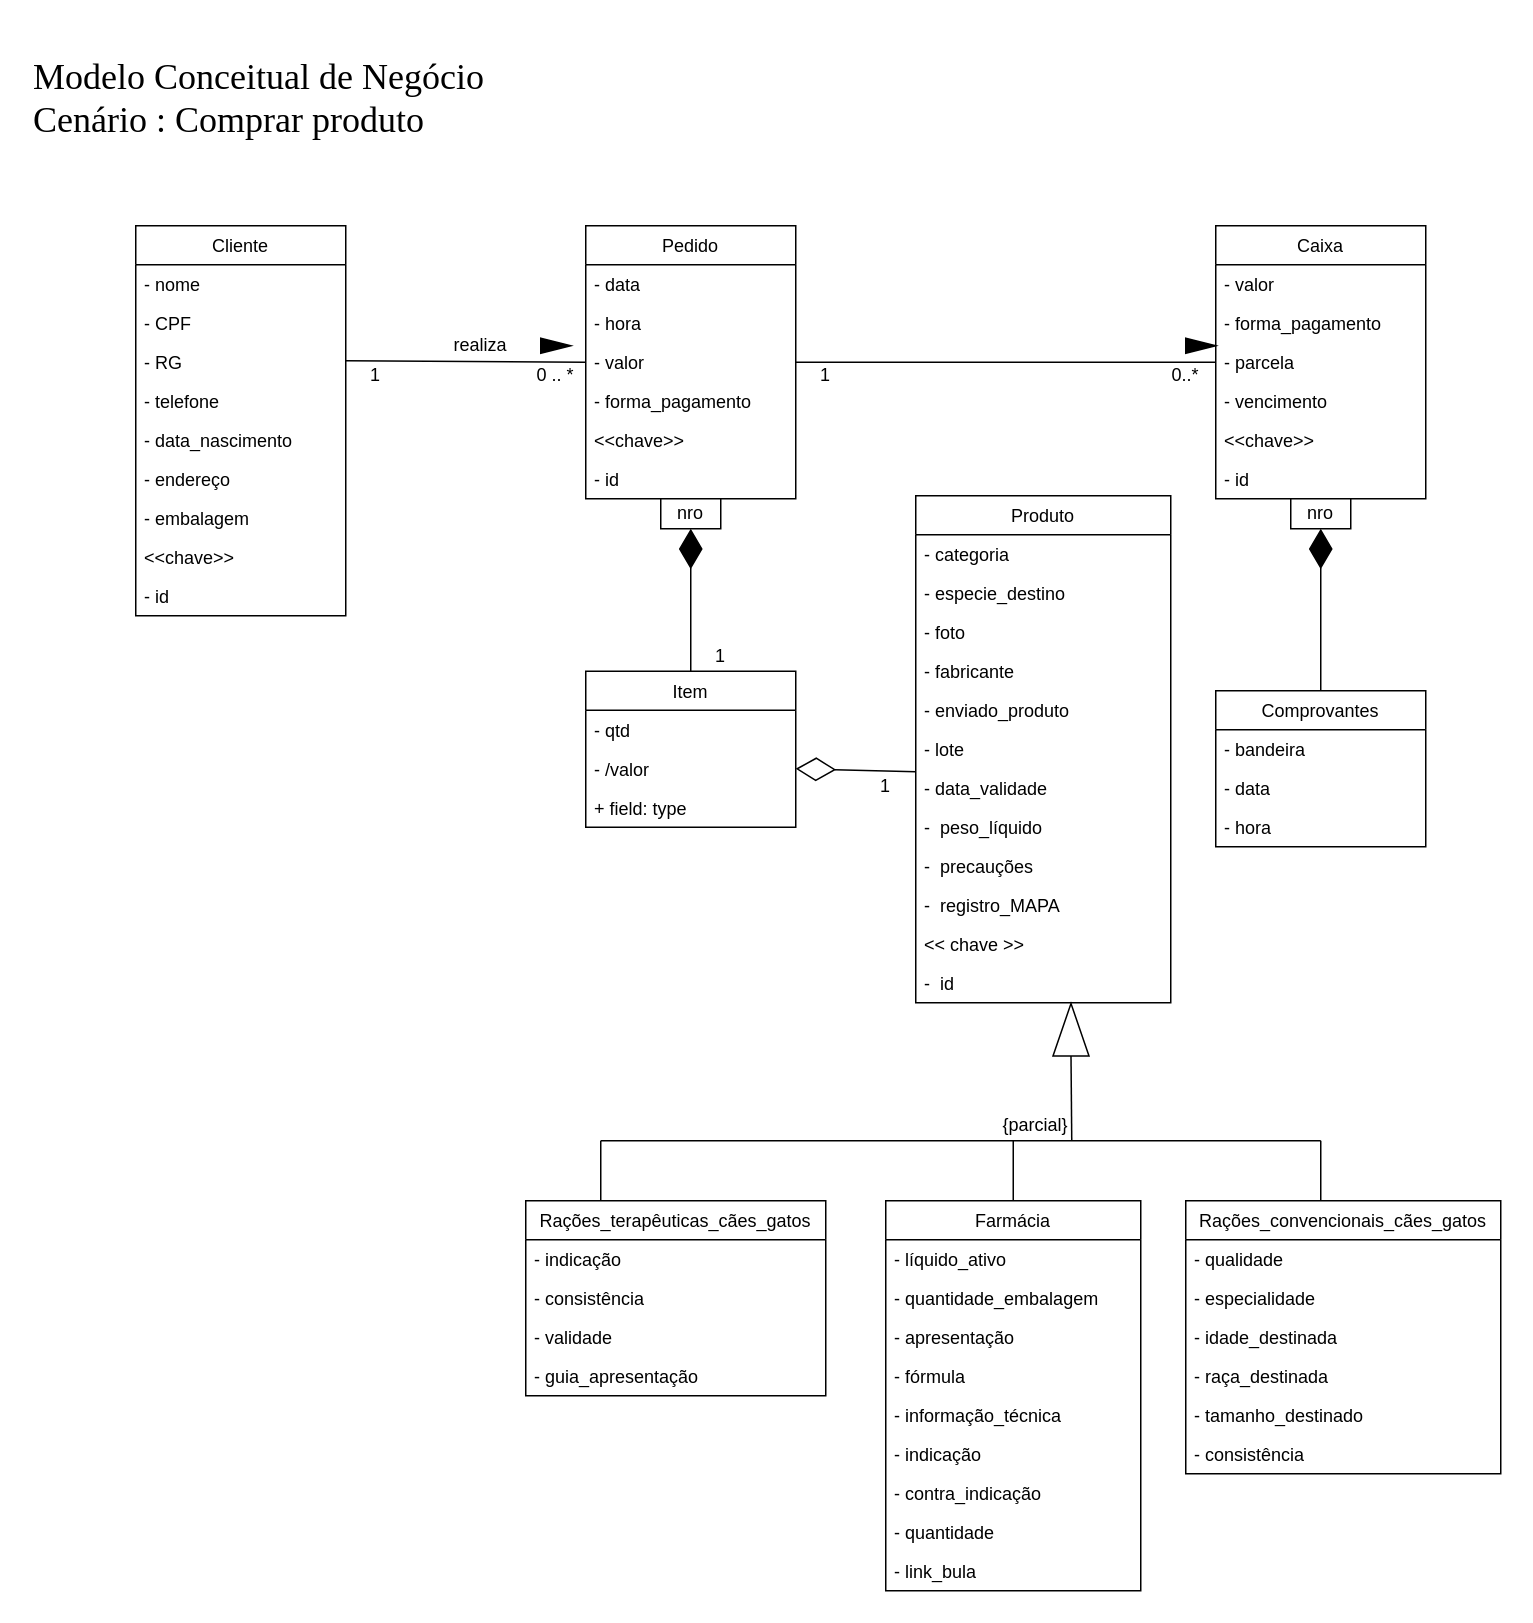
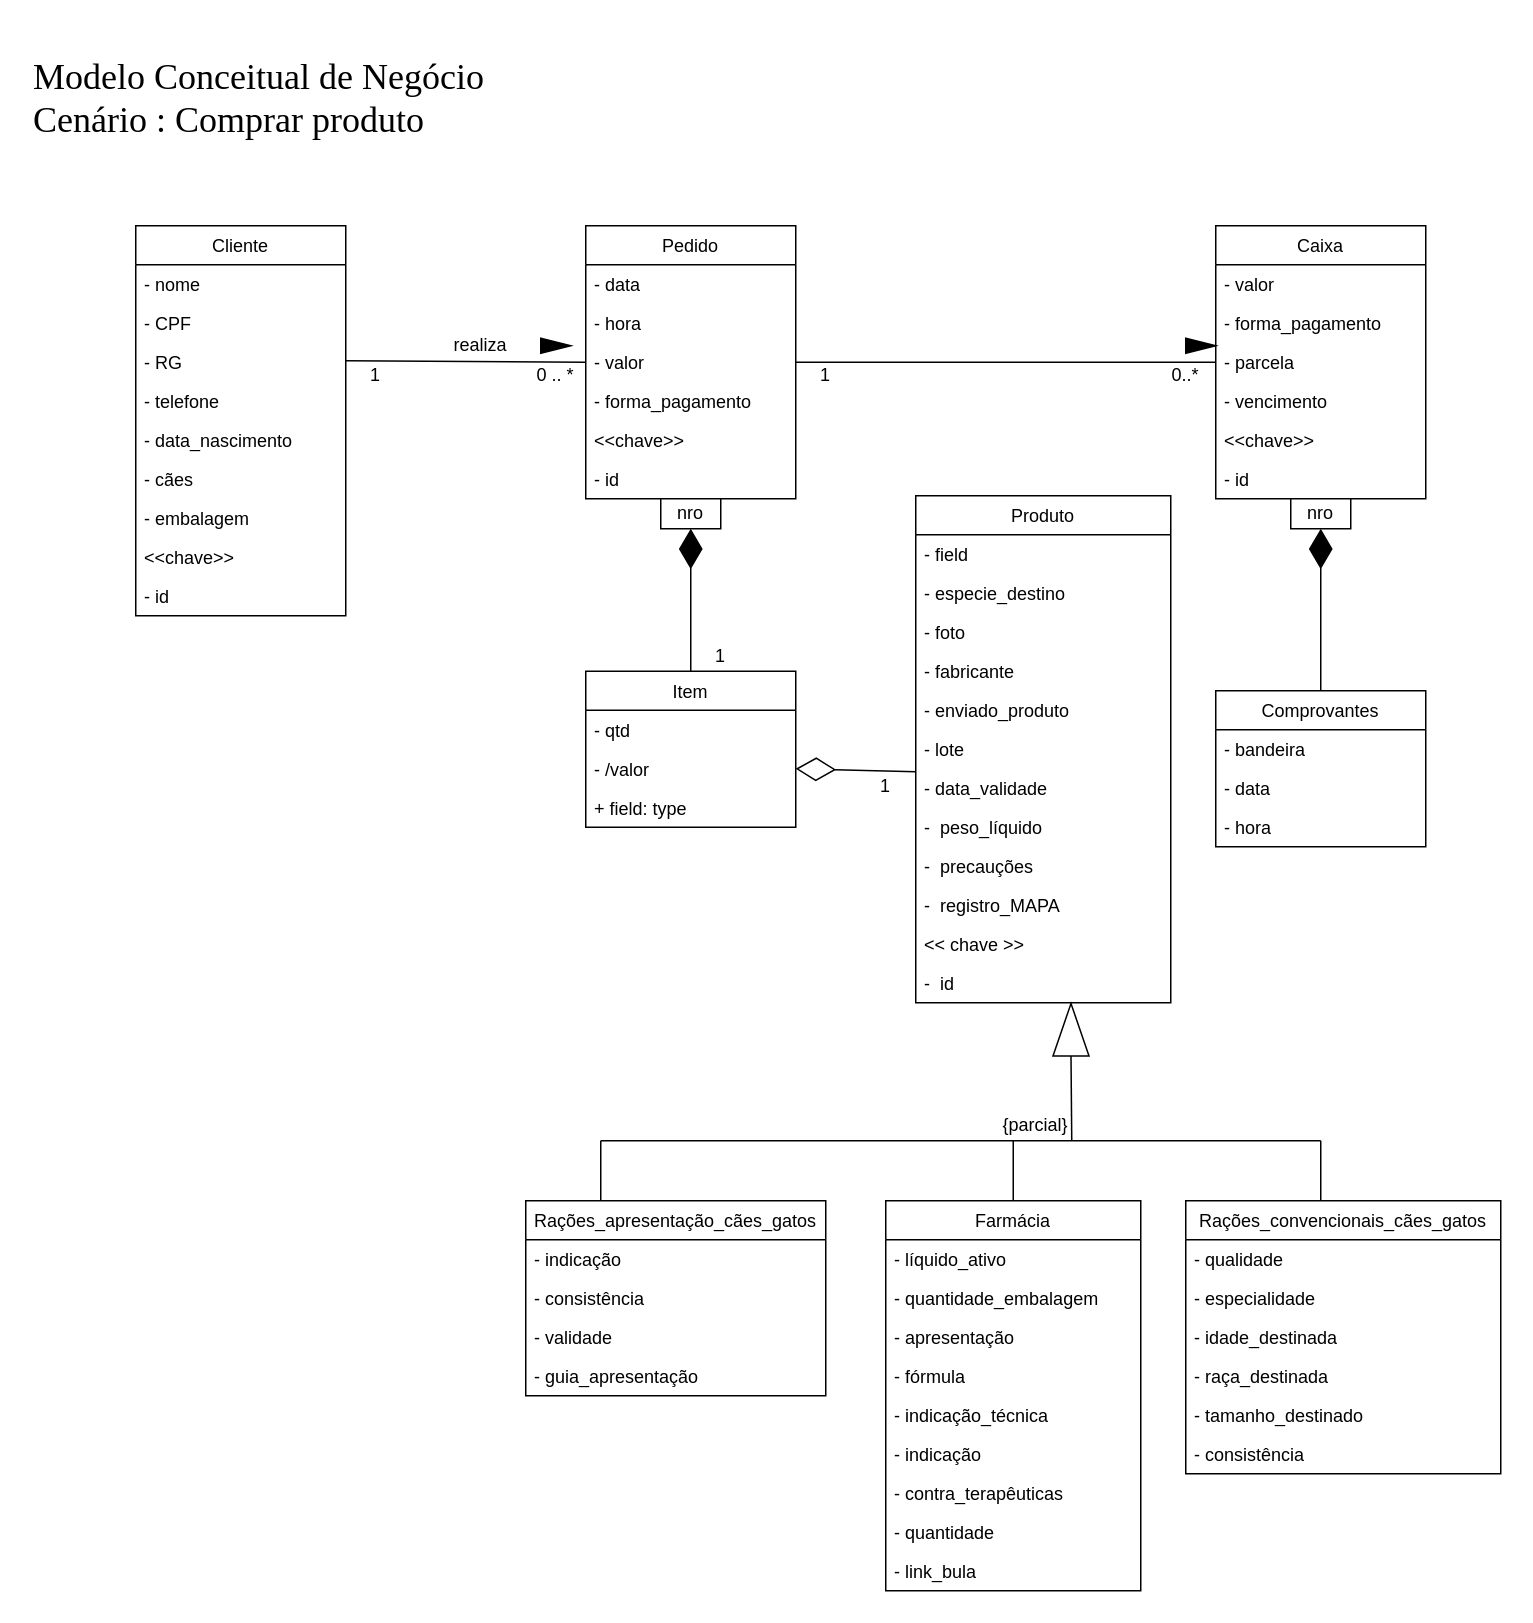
node "- endereço": label "- endereço" -> "- cães"
node "- categoria": label "- categoria" -> "- field"
node "Rações_terapêuticas_cães_gatos": label "Rações_terapêuticas_cães_gatos" -> "Rações_apresentação_cães_gatos"
node "- informação_técnica": label "- informação_técnica" -> "- indicação_técnica"
node "- contra_indicação": label "- contra_indicação" -> "- contra_terapêuticas"
